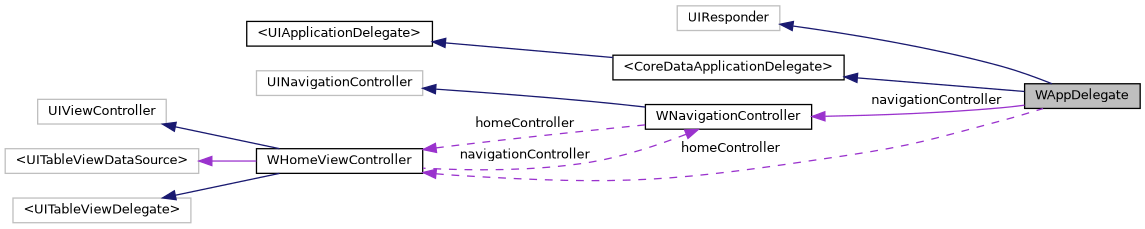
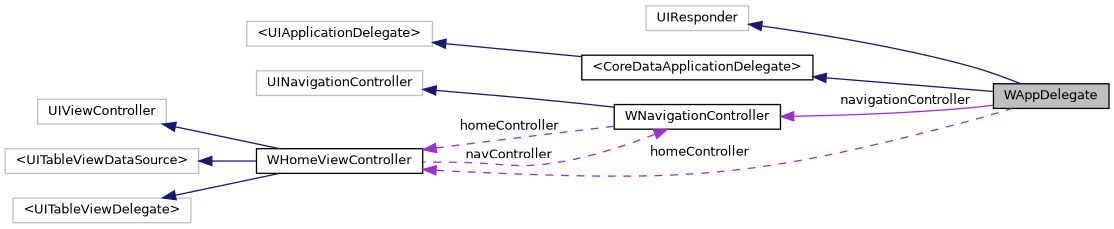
node "<UIApplicationDelegate>": color black -> grey75
edge "WHomeViewController" -> "WNavigationController": label " navigationController" -> " navController"
edge "WHomeViewController" -> "<UITableViewDataSource>": color darkorchid3 -> midnightblue
